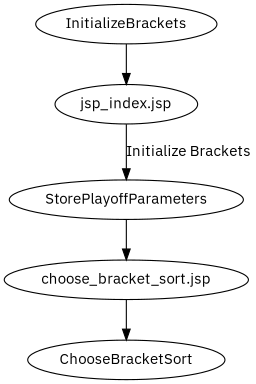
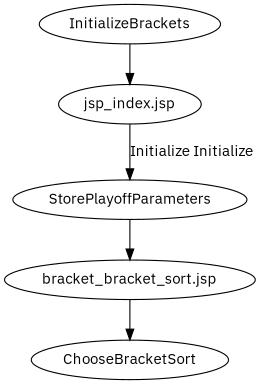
edge "jsp_index.jsp" -> "StorePlayoffParameters": label "Initialize Brackets" -> "Initialize Initialize"
node "choose_bracket_sort.jsp": label "choose_bracket_sort.jsp" -> "bracket_bracket_sort.jsp"
